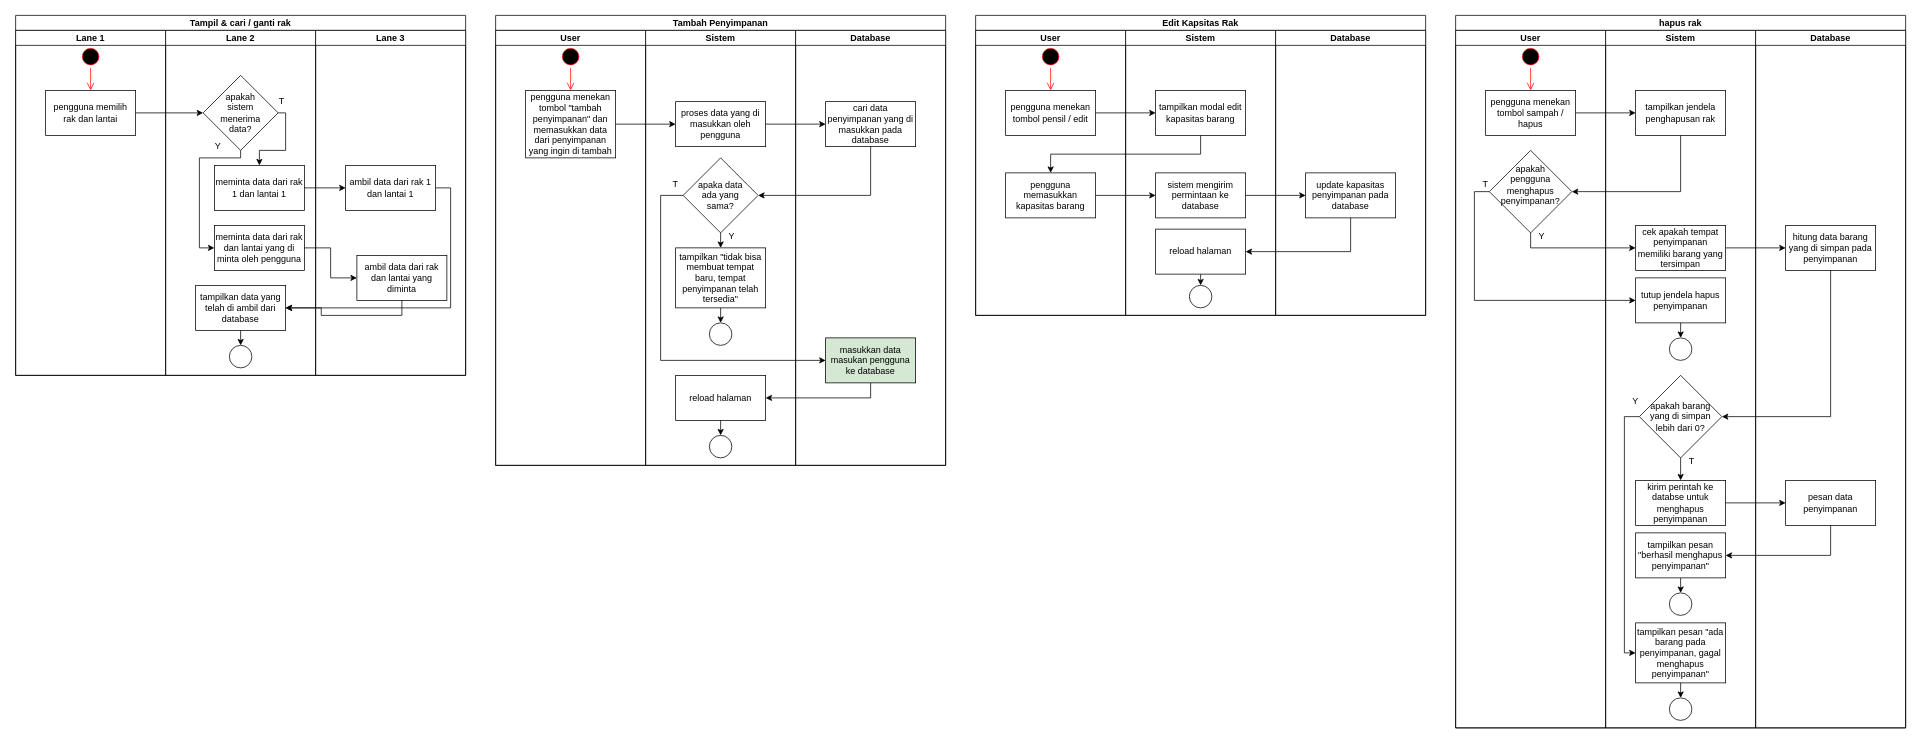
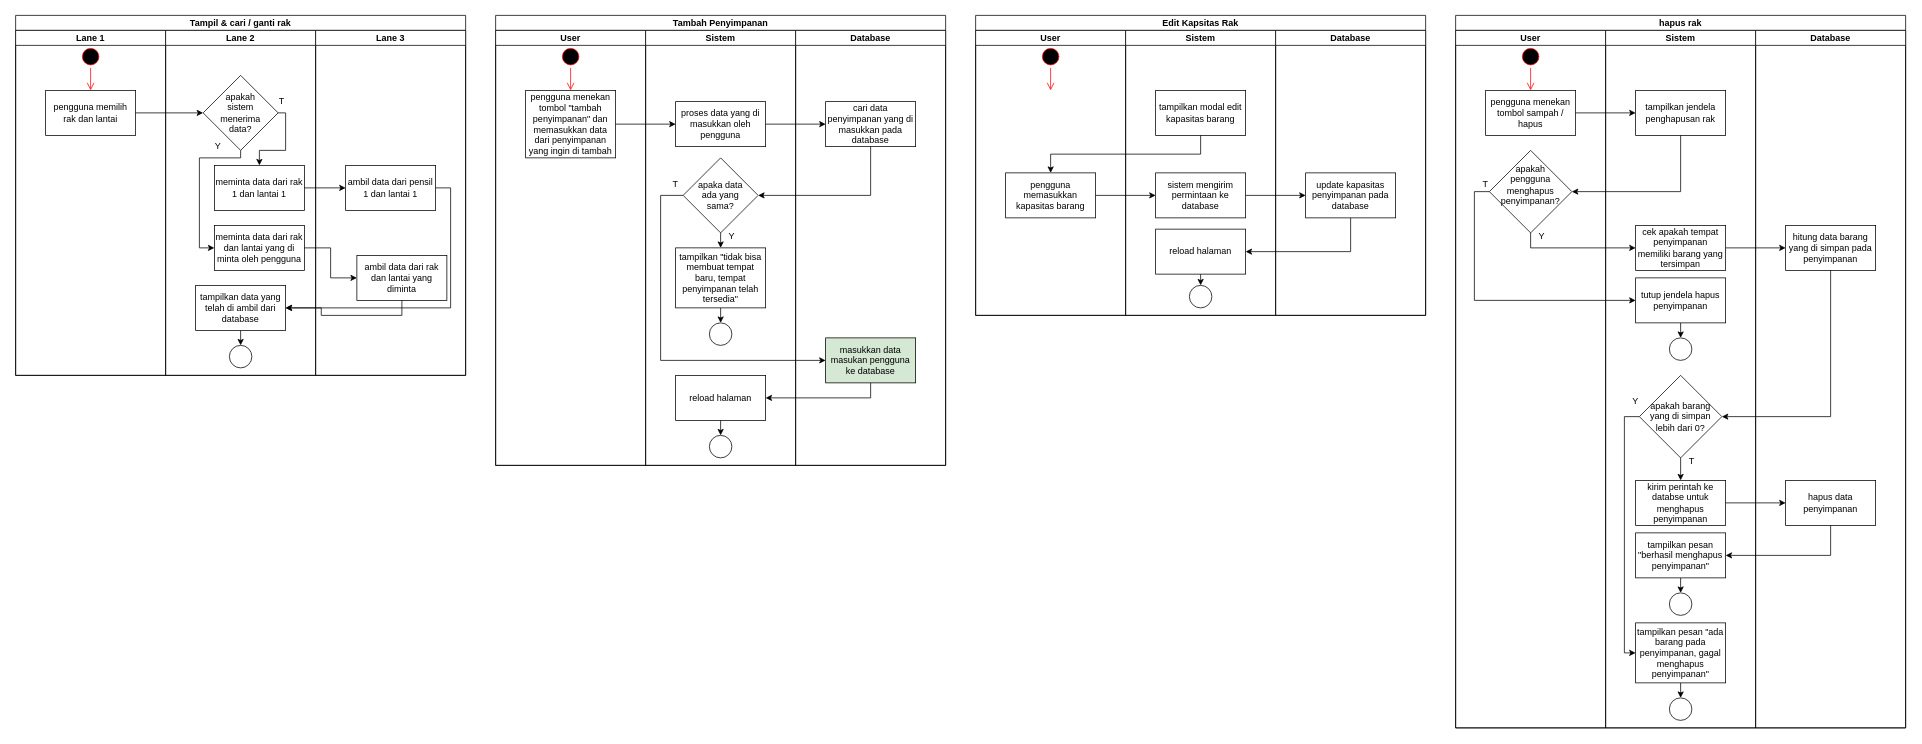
node "pengguna menekan tombol pensil / edit": removed
edge "pengguna menekan tombol pensil / edit" -> "tampilkan modal edit kapasitas barang": removed
node "ambil data dari rak 1 dan lantai 1": label "ambil data dari rak 1 dan lantai 1" -> "ambil data dari pensil 1 dan lantai 1"
node "pesan data penyimpanan": label "pesan data penyimpanan" -> "hapus data penyimpanan"
